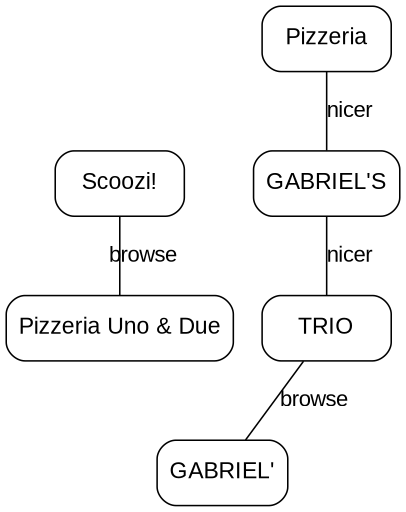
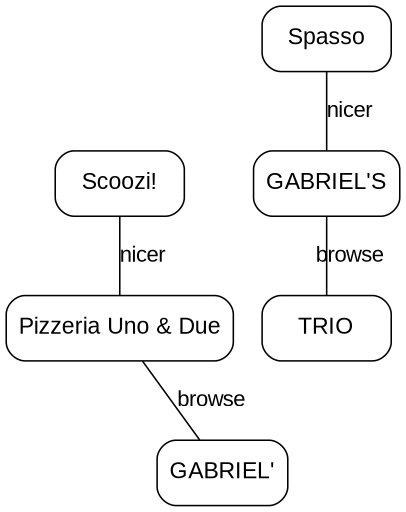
node "Pizzeria": label "Pizzeria" -> "Spasso"
edge "Scoozi!" -- "Pizzeria Uno & Due": label "browse" -> "nicer"
edge "GABRIEL'S" -- "TRIO": label "nicer" -> "browse"
edge "TRIO" -- "GABRIEL'": now "Pizzeria Uno & Due" -- "GABRIEL'"
